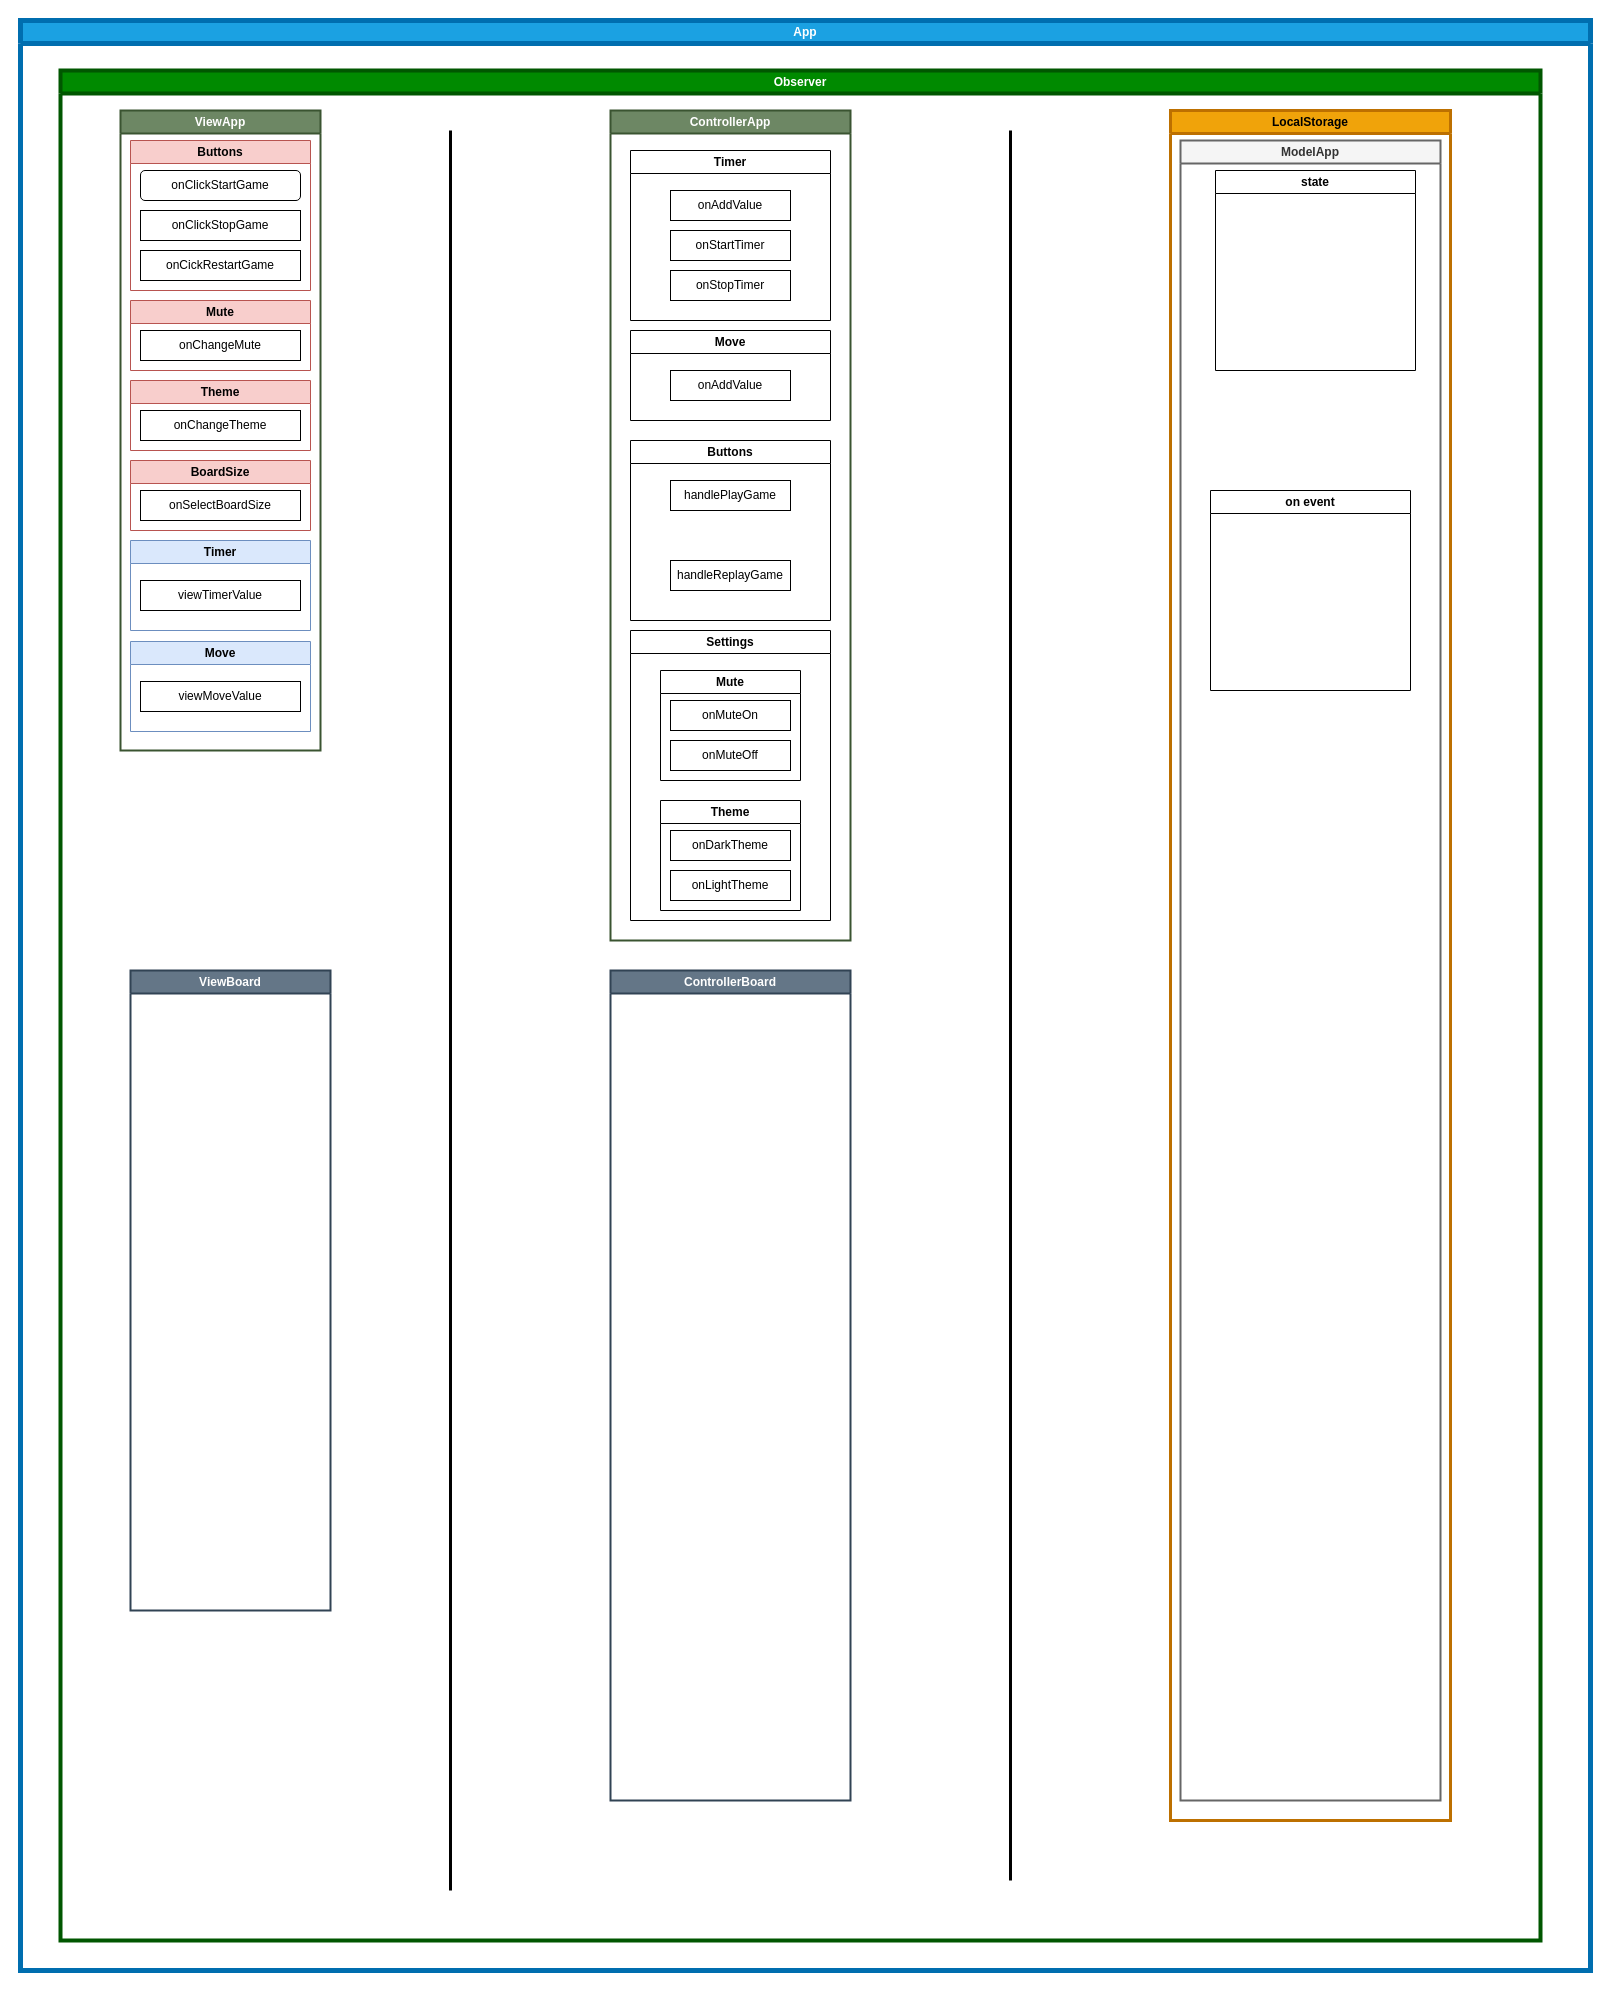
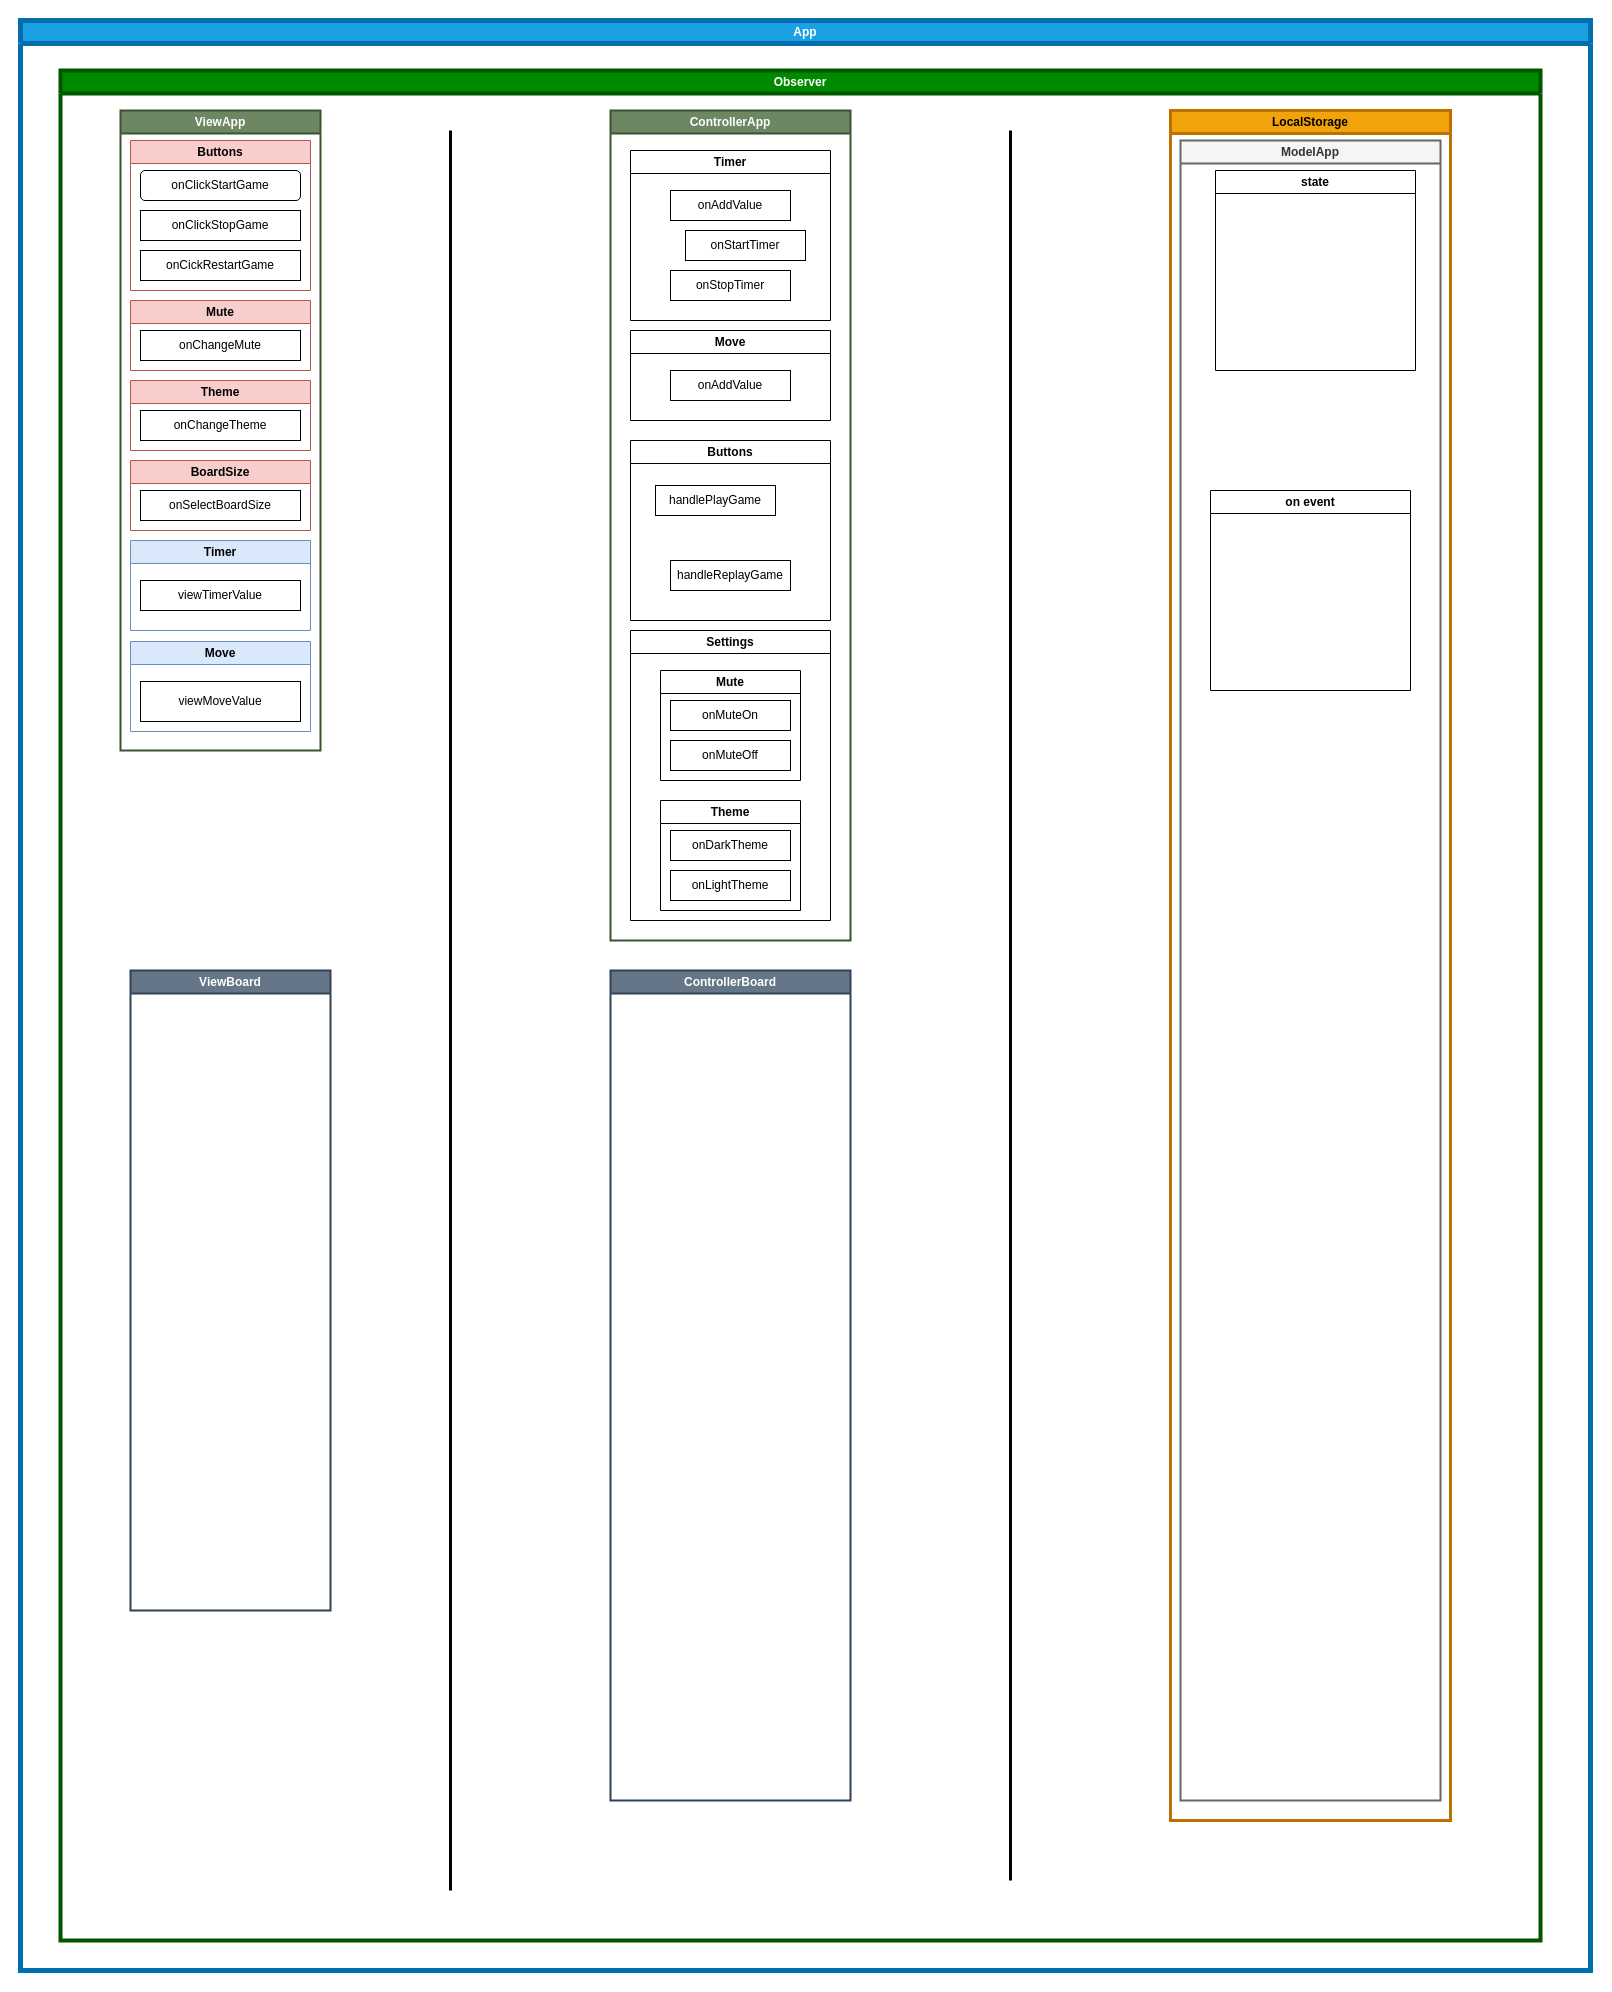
node "onStartTimer": moved (731, 246) -> (746, 246)
node "handlePlayGame": moved (731, 496) -> (716, 501)
node "viewMoveValue": size 160x30 -> 160x40
